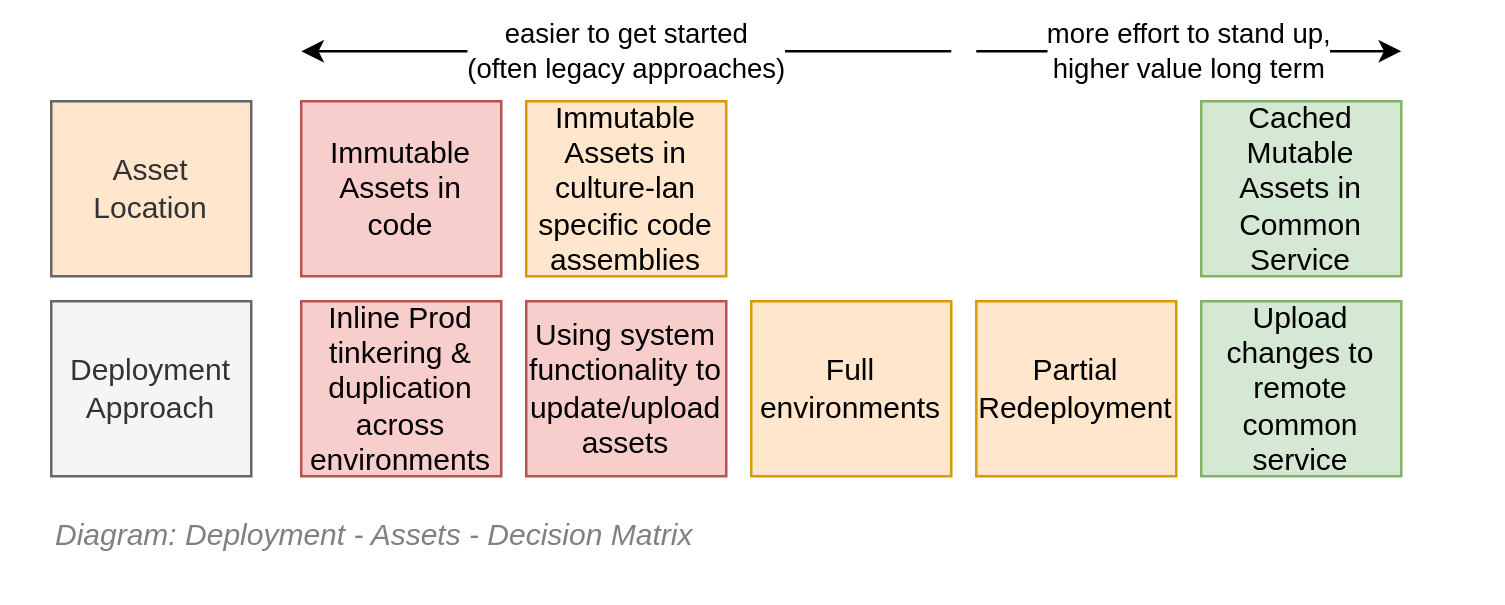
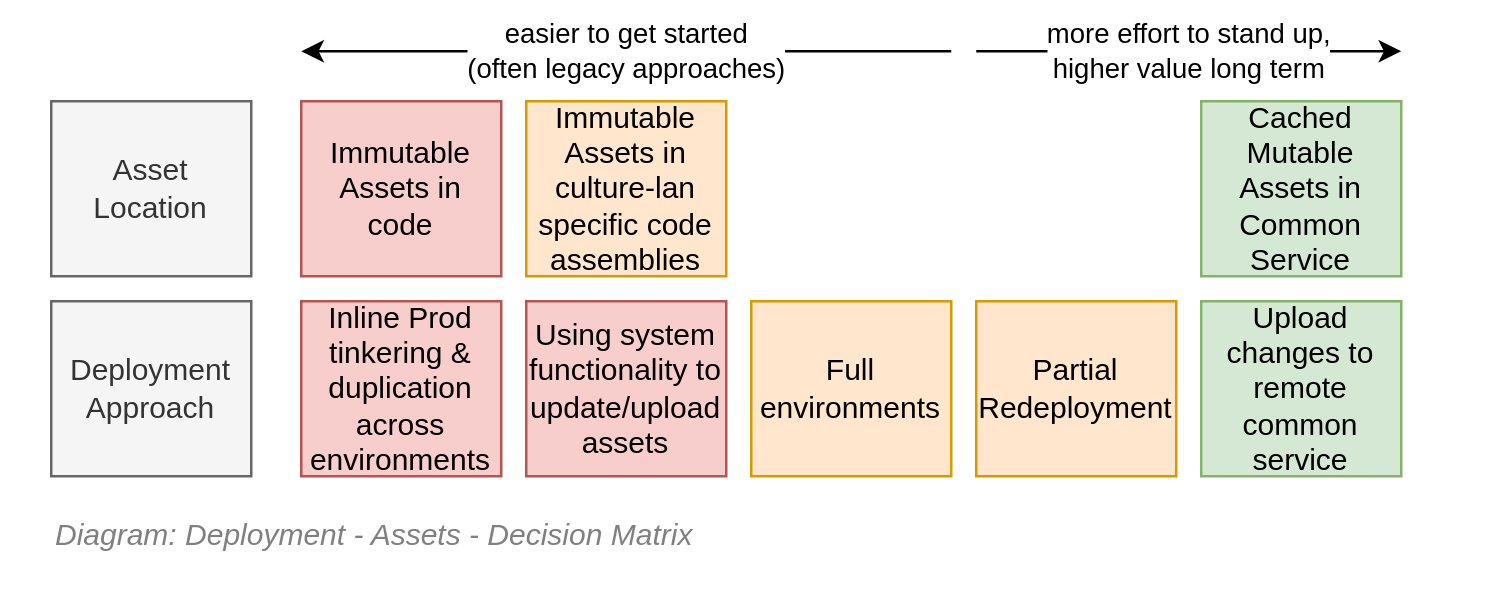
node "Asset Location": fillcolor #ffe6cc -> #f5f5f5
